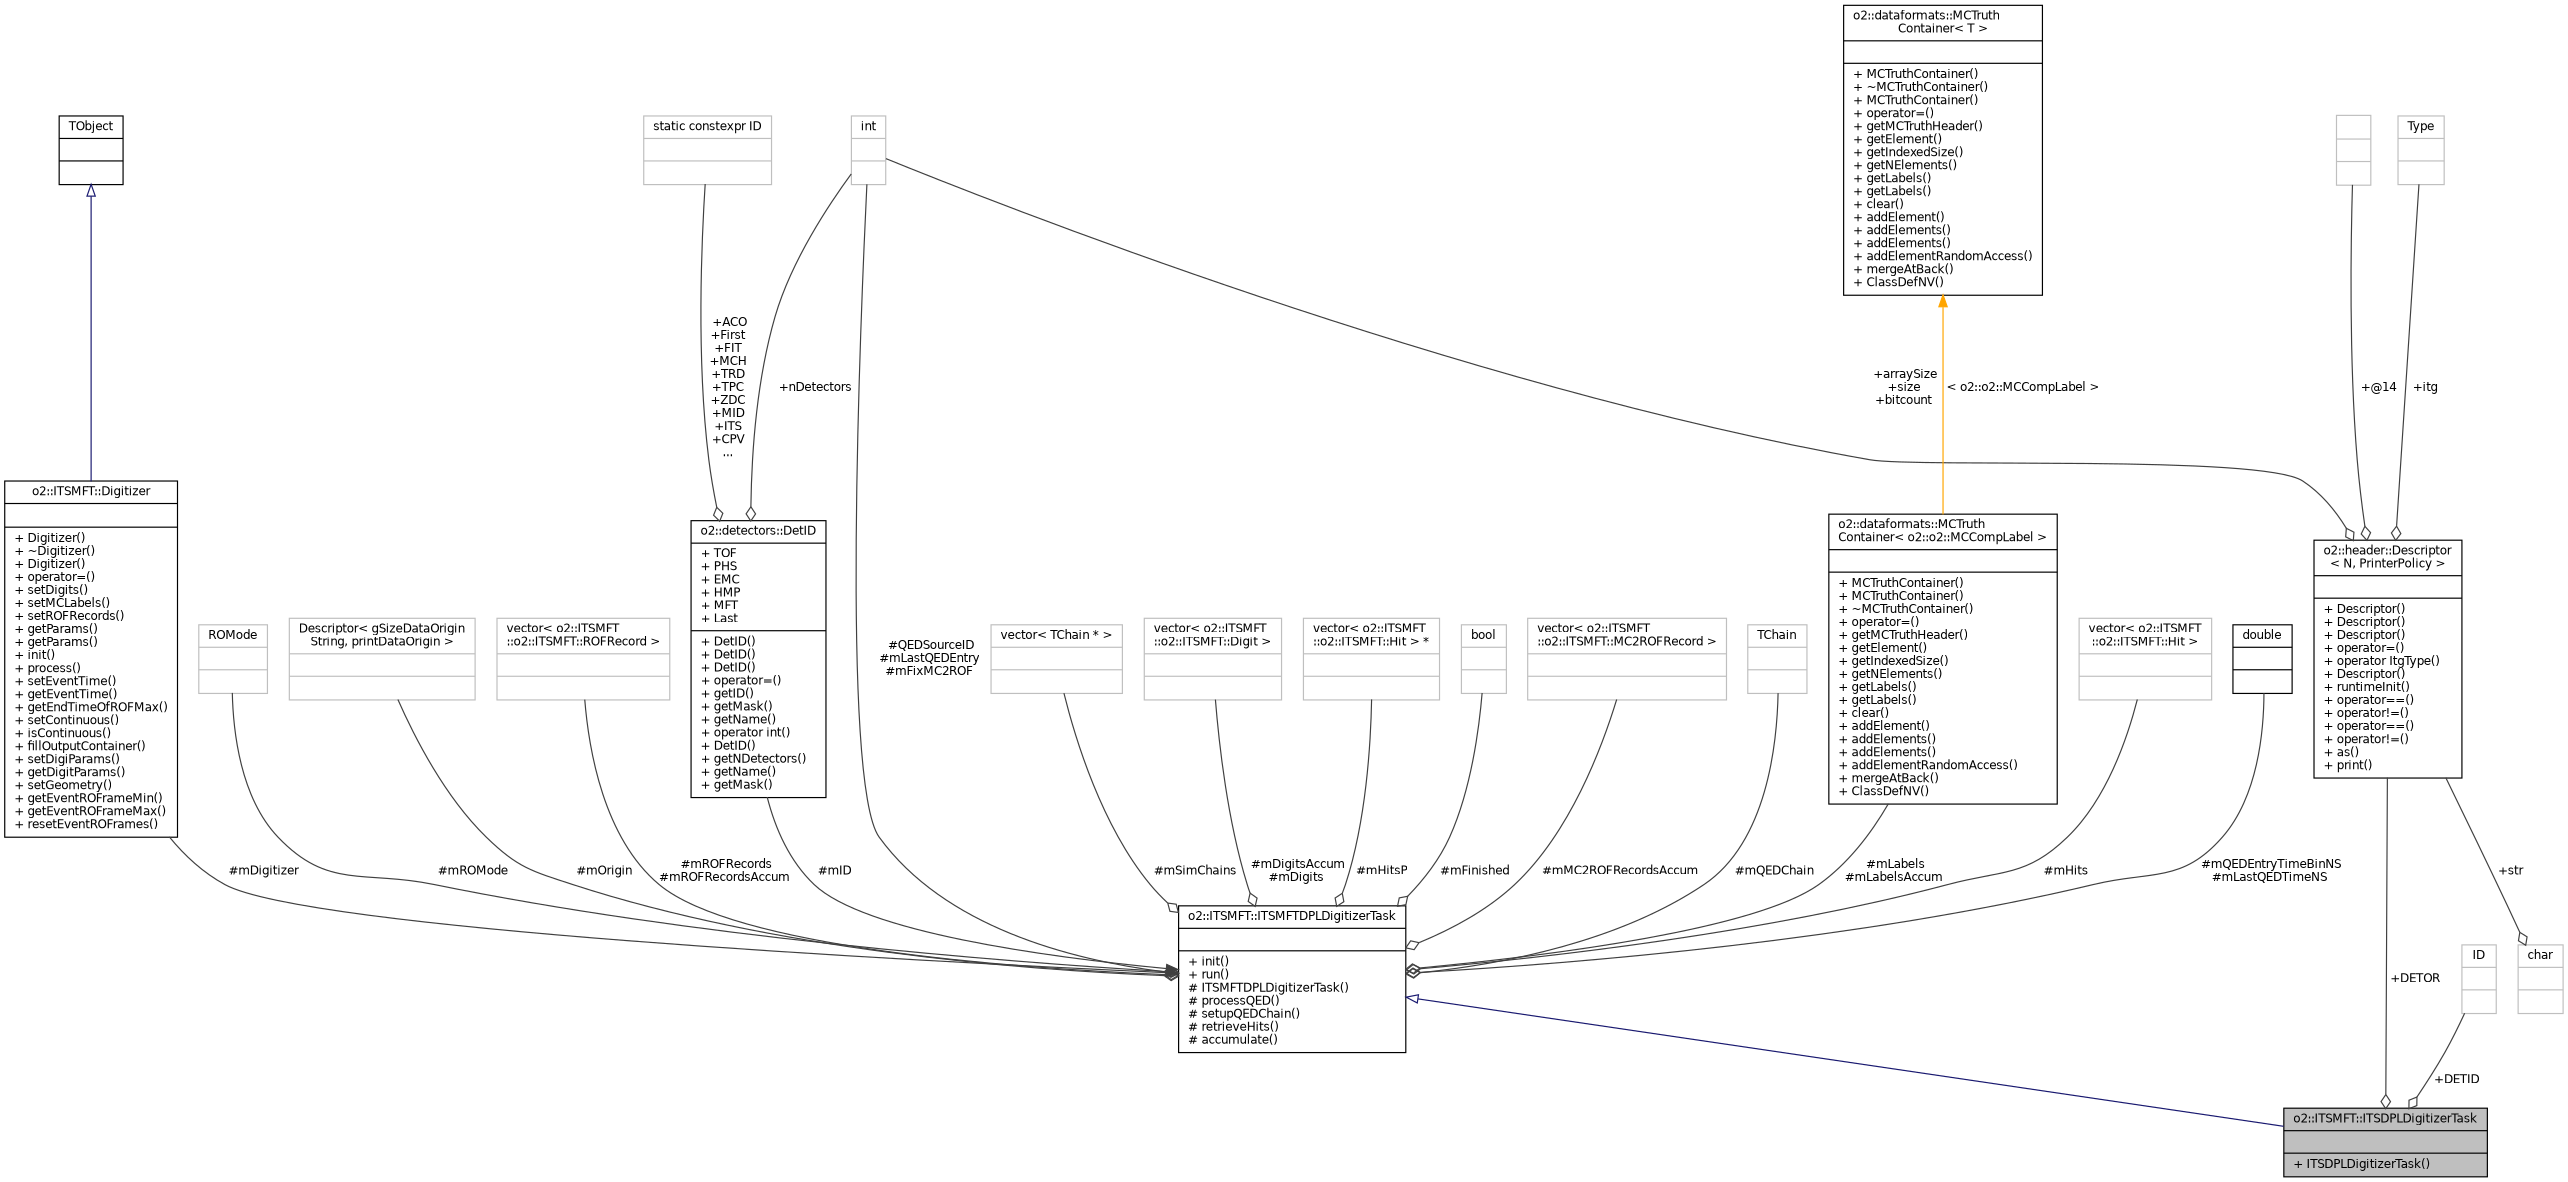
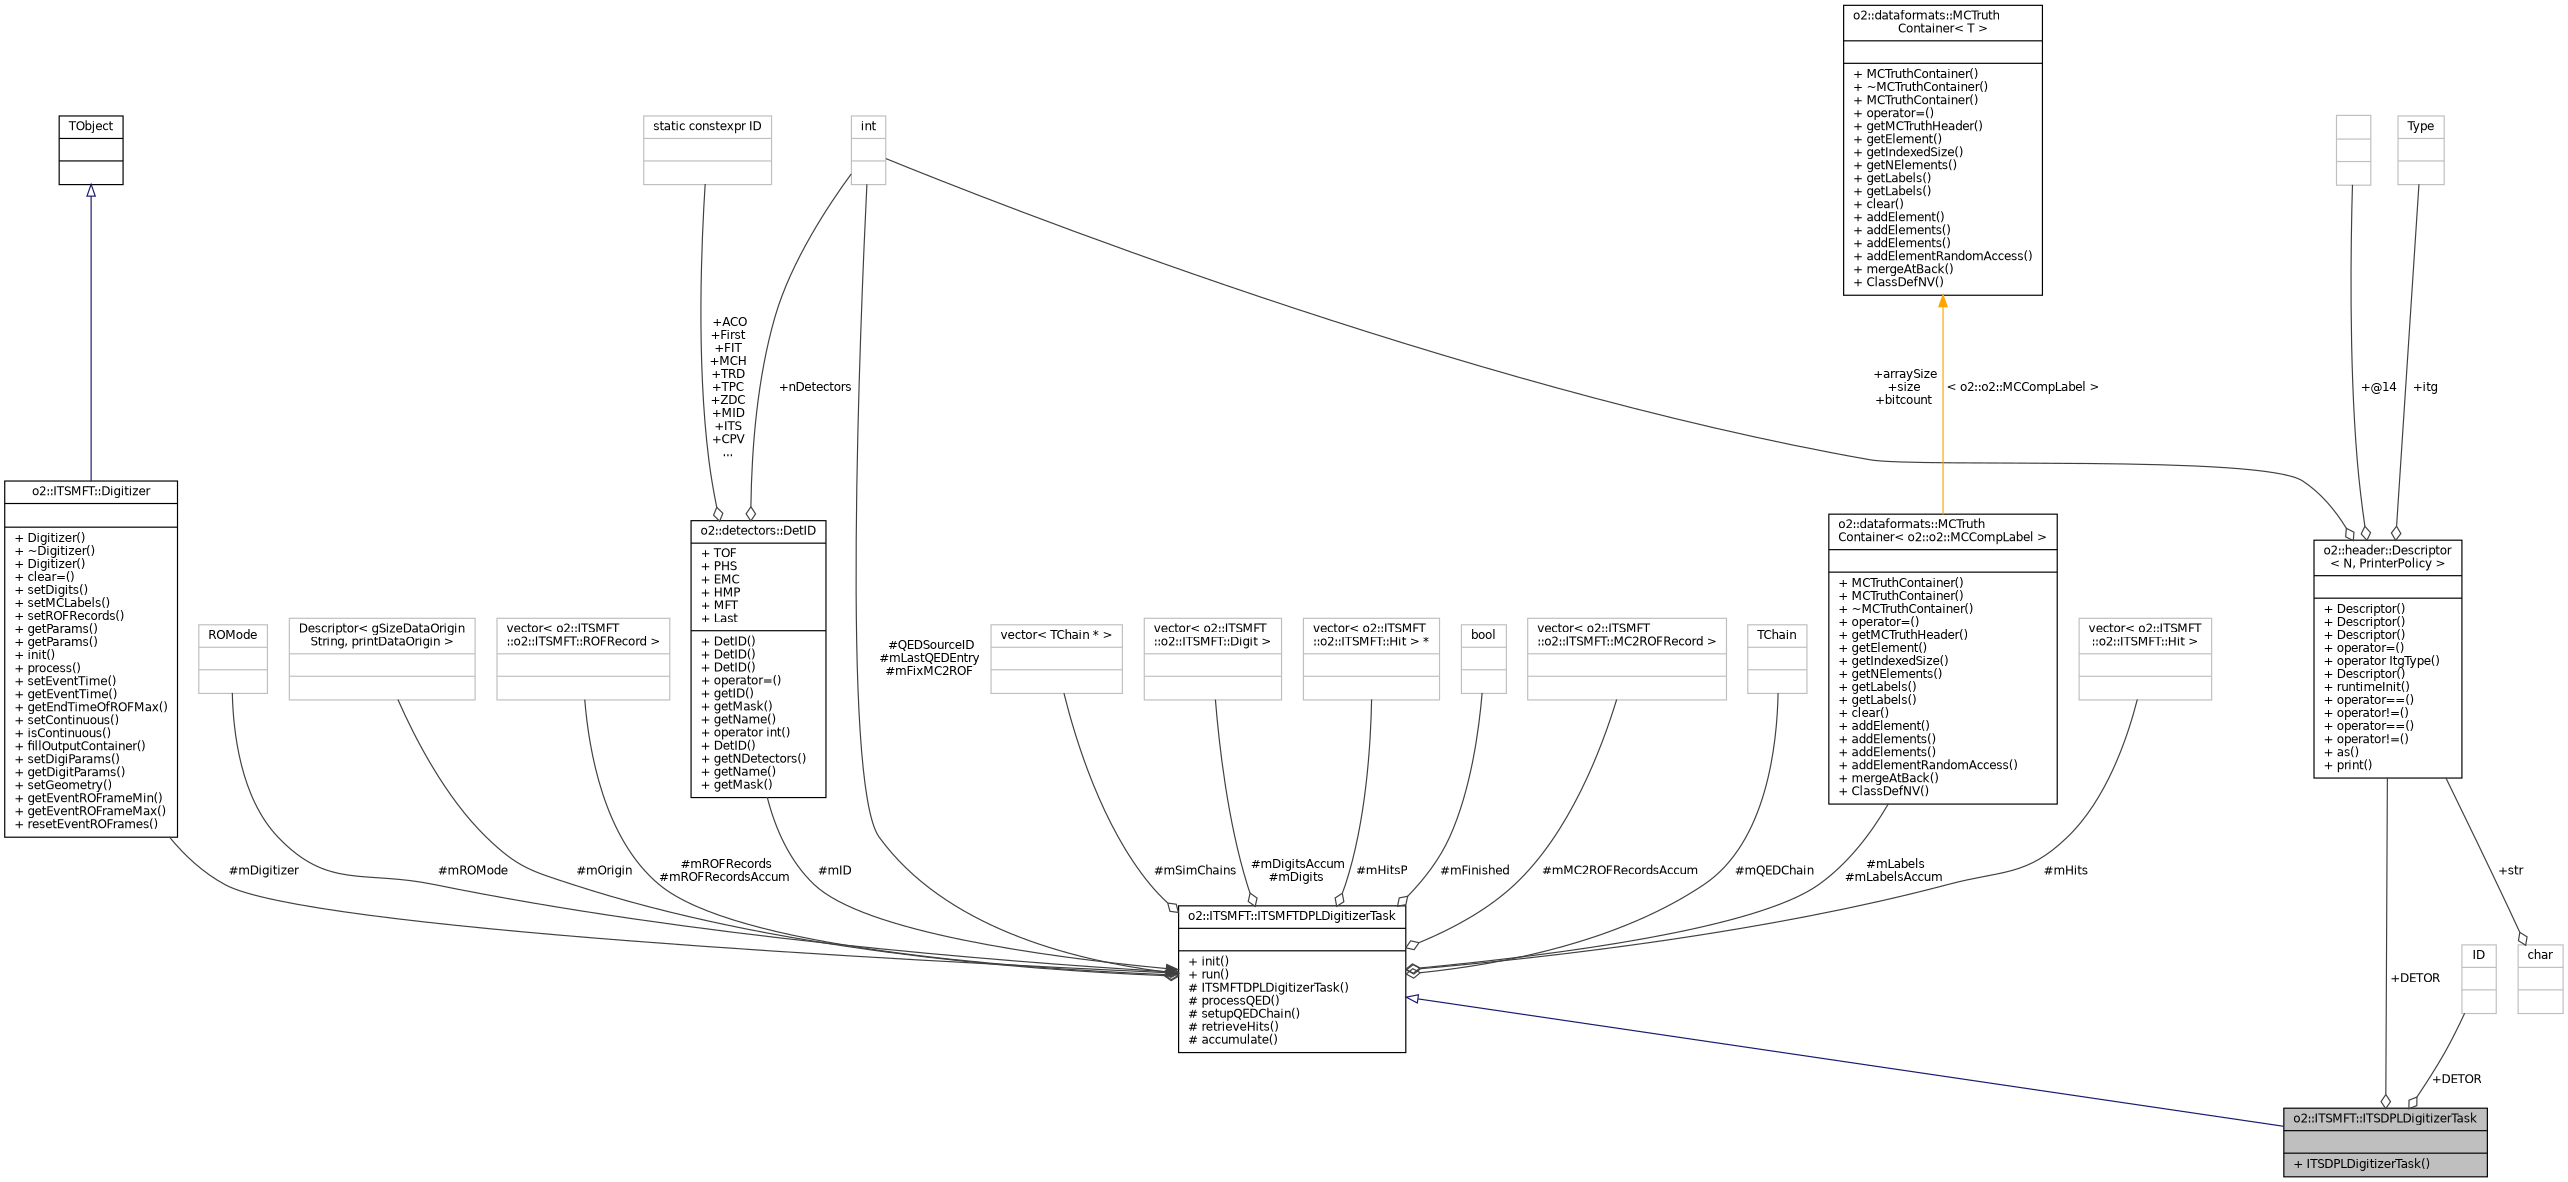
node "o2::ITSMFT::Digitizer": text "+ operator=()" -> "+ clear=()"
node "double": removed
edge "ID" -> "o2::ITSMFT::ITSDPLDigitizerTask": label " +DETID" -> " +DETOR"
